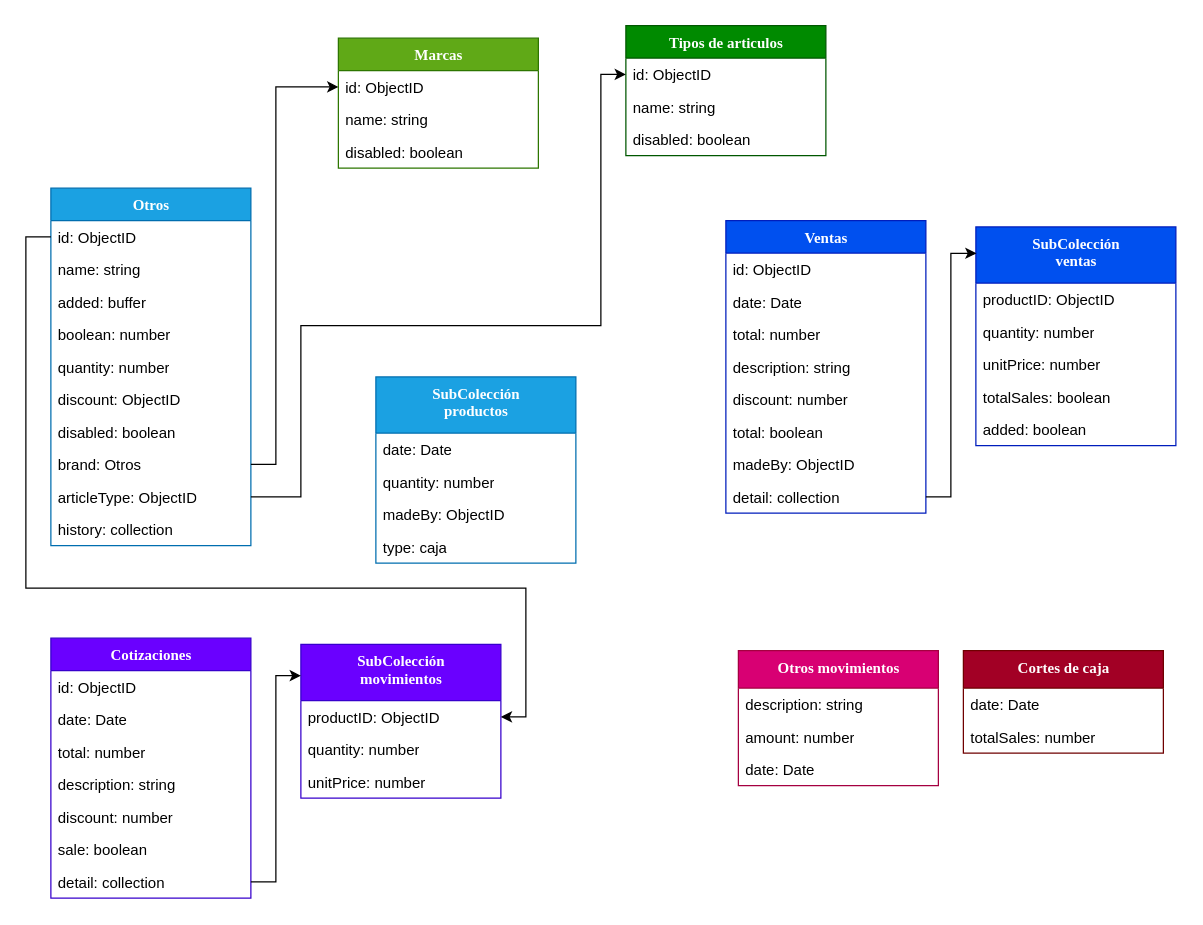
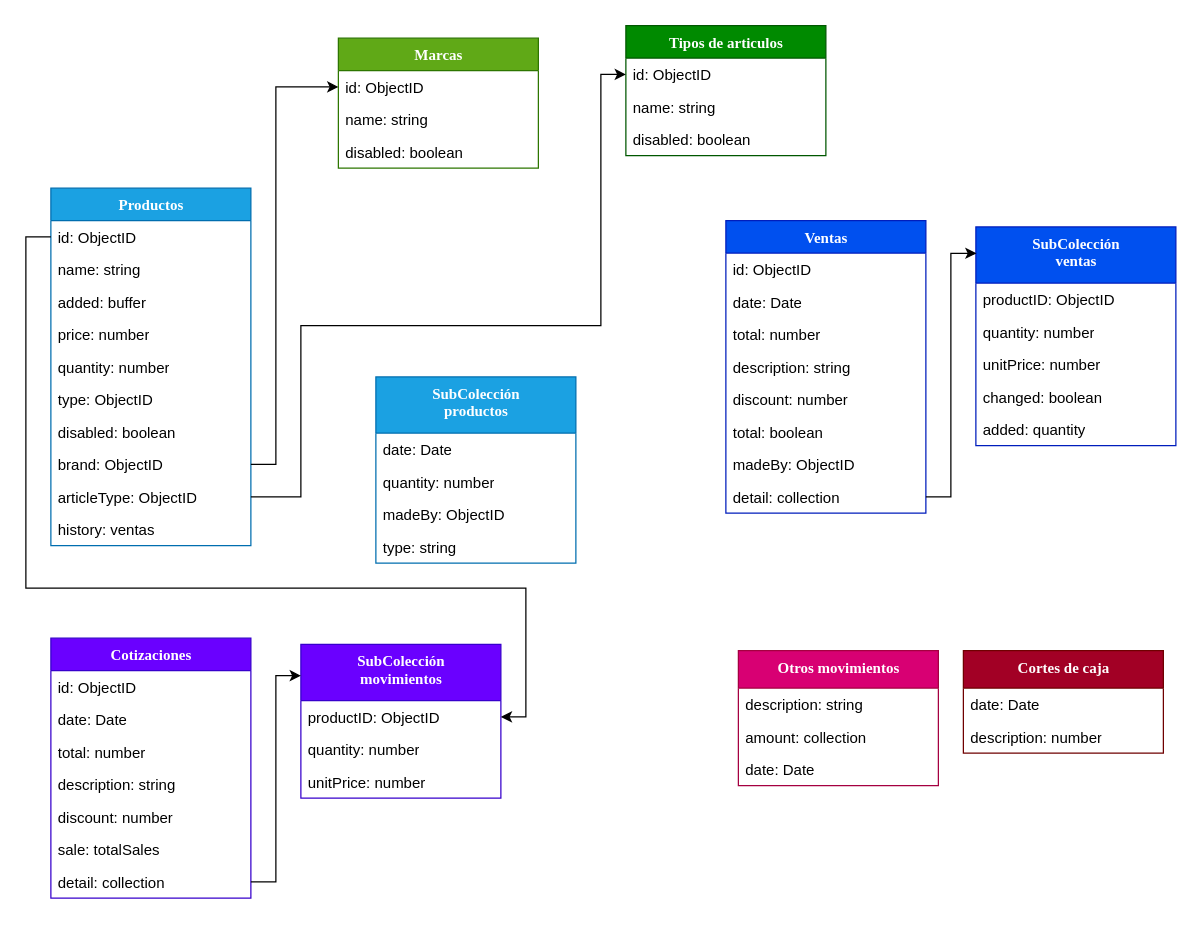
node "Otros": label "Otros" -> "Productos"
node "boolean: number": label "boolean: number" -> "price: number"
node "totalSales: boolean": label "totalSales: boolean" -> "changed: boolean"
node "discount: ObjectID": label "discount: ObjectID" -> "type: ObjectID"
node "added: boolean": label "added: boolean" -> "added: quantity"
node "brand: Otros": label "brand: Otros" -> "brand: ObjectID"
node "history: collection": label "history: collection" -> "history: ventas"
node "type: caja": label "type: caja" -> "type: string"
node "amount: number": label "amount: number" -> "amount: collection"
node "totalSales: number": label "totalSales: number" -> "description: number"
node "sale: boolean": label "sale: boolean" -> "sale: totalSales"
